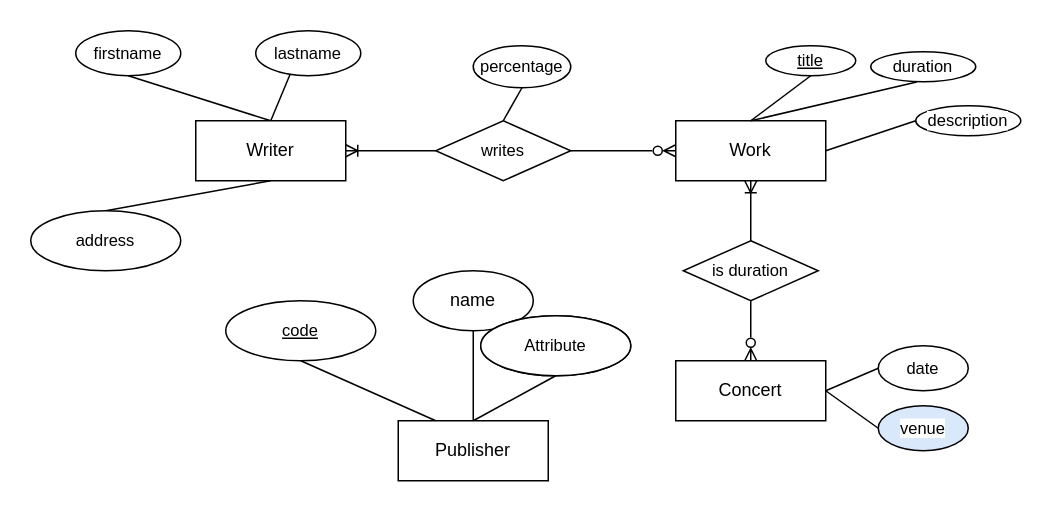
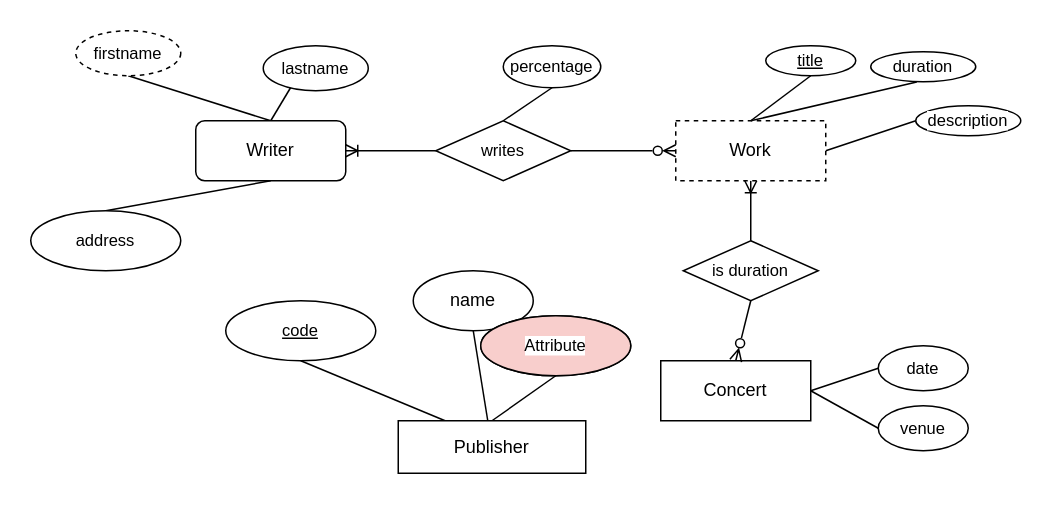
node "firstname": style solid -> dashed
node "lastname": moved (308, 53) -> (316, 68)
node "percentage": moved (522, 67) -> (552, 67)
node "Writer": shape rectangle -> rounded rectangle
node "Work": style solid -> dashed
node "Attribute": fillcolor #ffffff -> #f8cecc
node "Concert": moved (751, 391) -> (736, 391)
node "venue": fillcolor #dae8fc -> #ffffff
node "Publisher": size 150x60 -> 188x53
